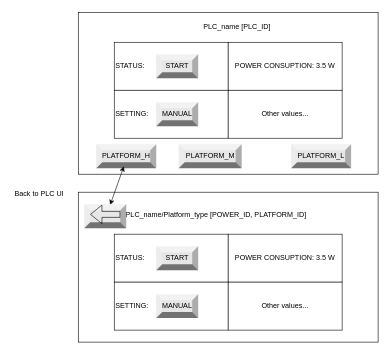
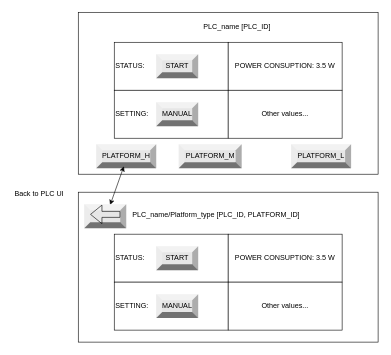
node "PLC_name/Platform_type [POWER_ID, PLATFORM_ID]": label "PLC_name/Platform_type [POWER_ID, PLATFORM_ID]" -> "PLC_name/Platform_type [PLC_ID, PLATFORM_ID]"
